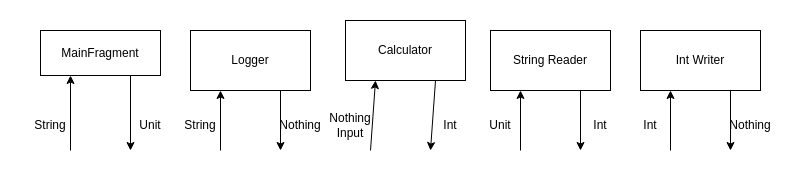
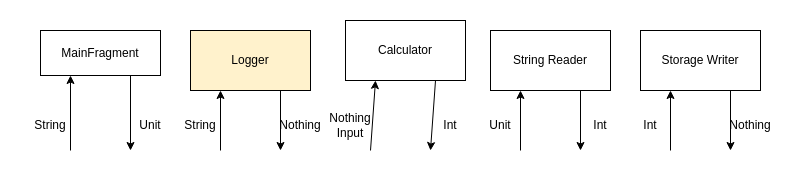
node "Logger": fillcolor #ffffff -> #fff2cc
node "Int Writer": label "Int Writer" -> "Storage Writer"
